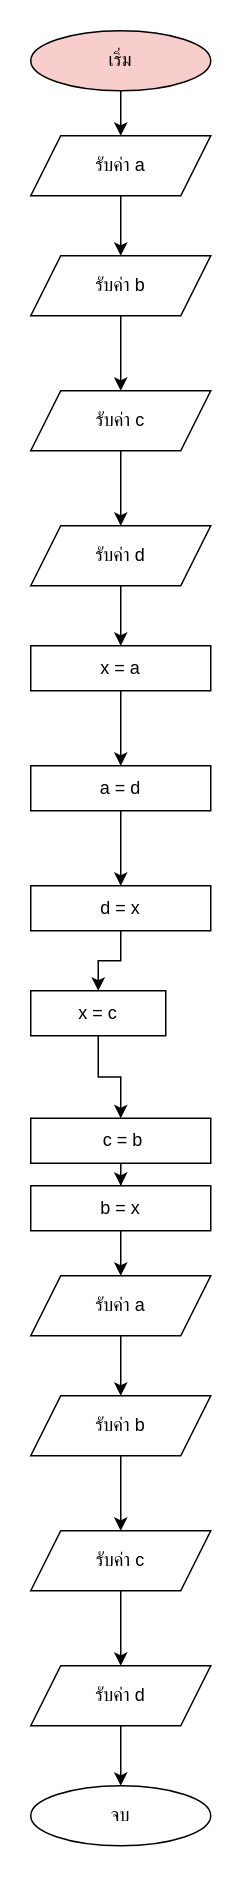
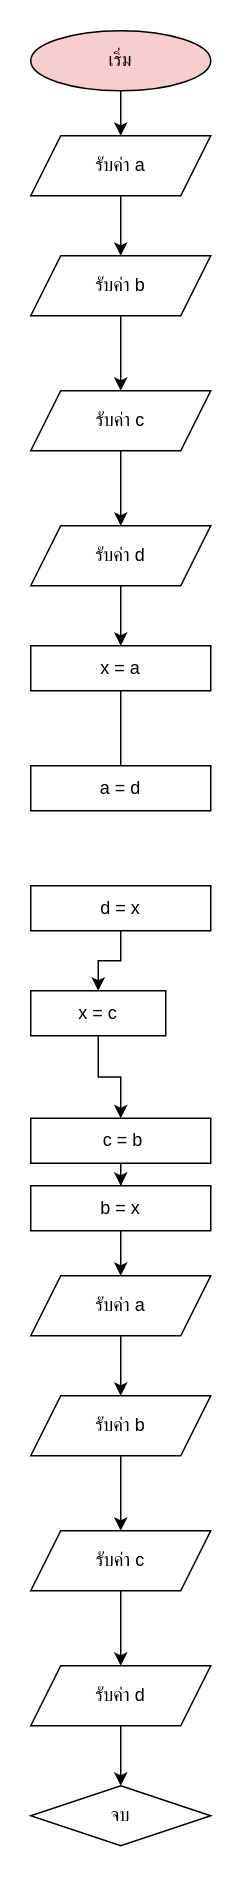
edge "x = a" -> "a = d": arrowhead classic -> none
edge "a = d" -> "d = x": removed
node "จบ": shape ellipse -> diamond
